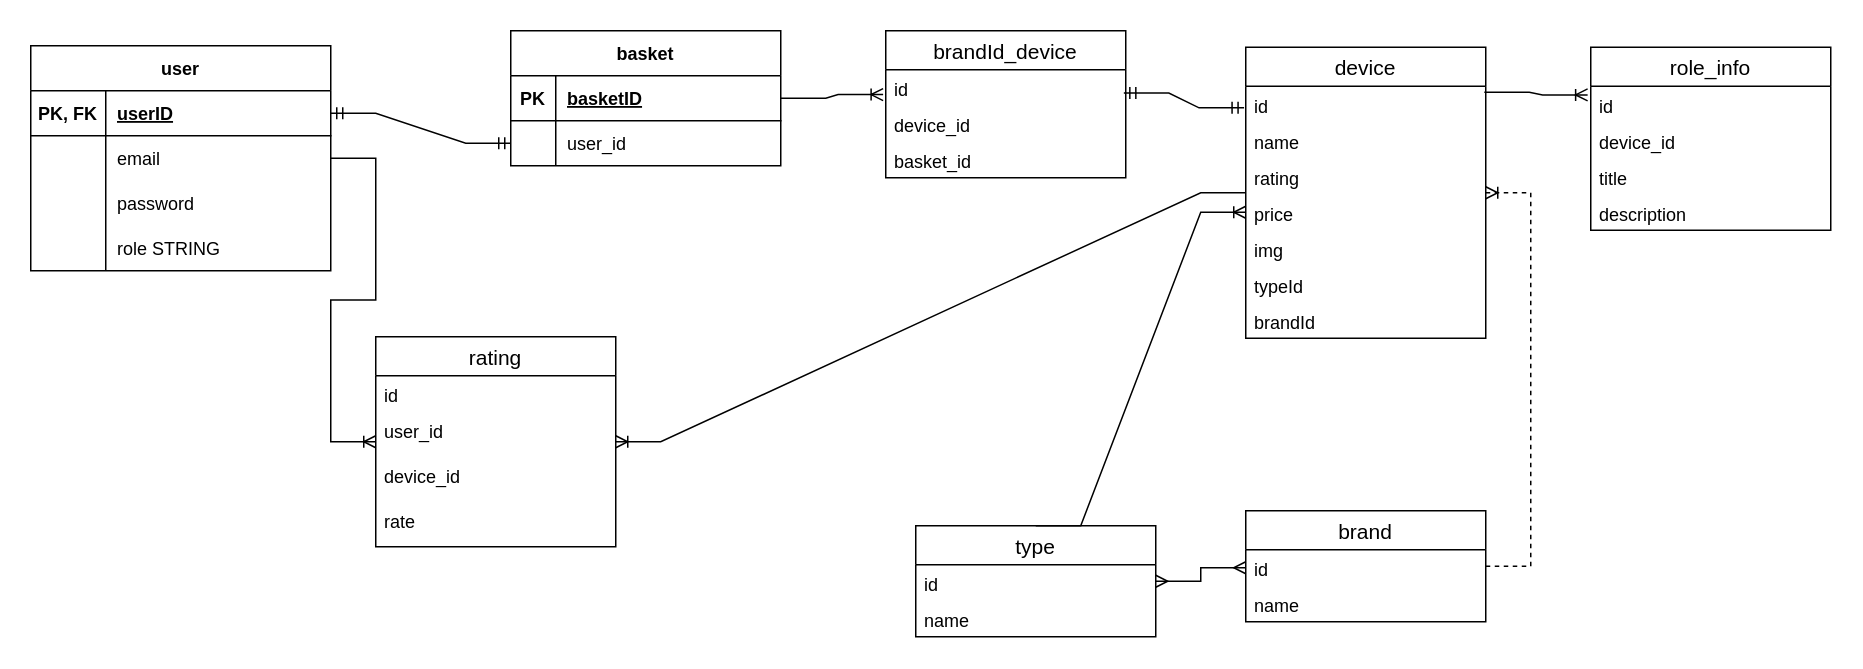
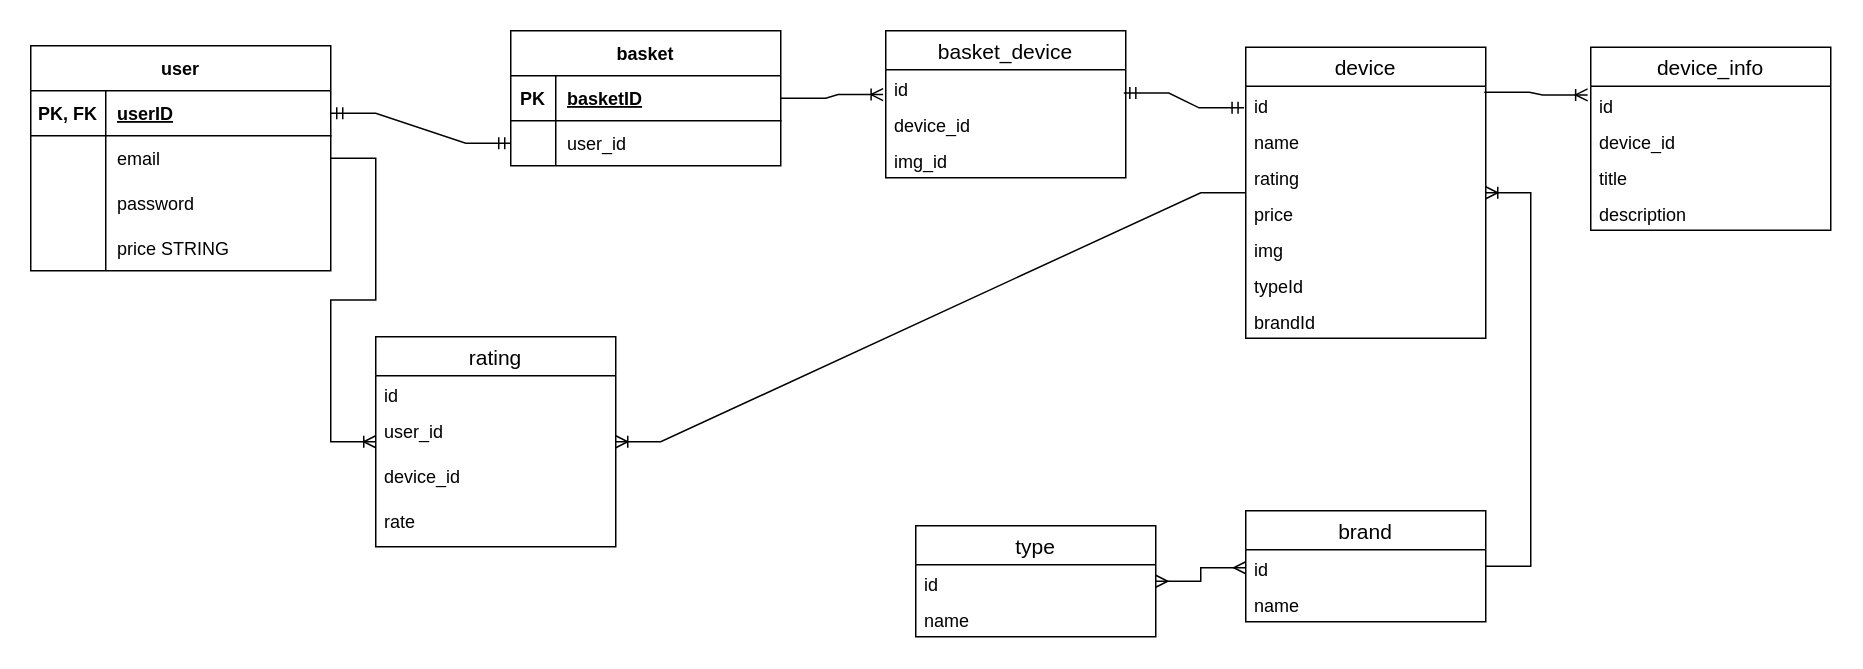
node "brandId_device": label "brandId_device" -> "basket_device"
node "role_info": label "role_info" -> "device_info"
node "basket_id": label "basket_id" -> "img_id"
node "role STRING": label "role STRING" -> "price STRING"
edge "type" -> "price": removed
edge "brand" -> "device": style dashed -> solid
